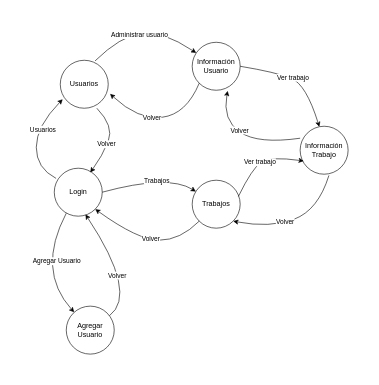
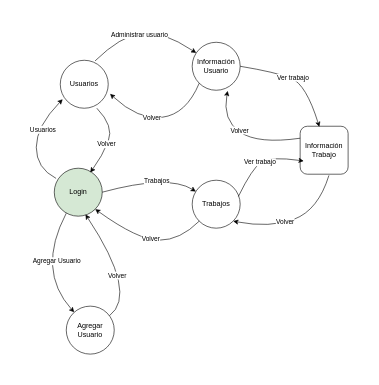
node "Información Trabajo": shape ellipse -> rounded rectangle
node "Login": fillcolor #ffffff -> #d5e8d4
